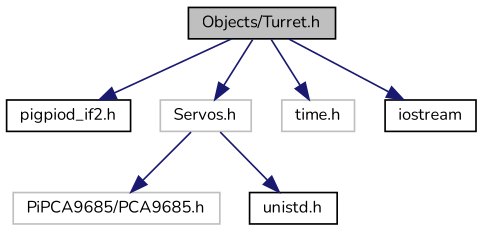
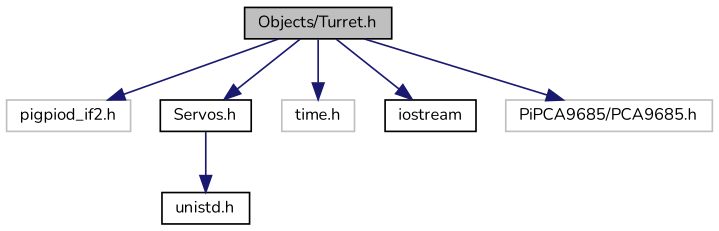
node "pigpiod_if2.h": color black -> grey75
node "Servos.h": color grey75 -> black
edge "Servos.h" -> "PiPCA9685/PCA9685.h": now "Objects/Turret.h" -> "PiPCA9685/PCA9685.h"
